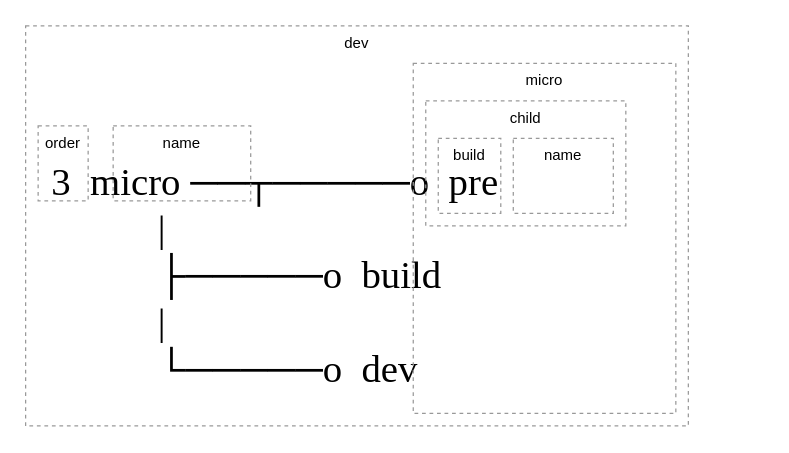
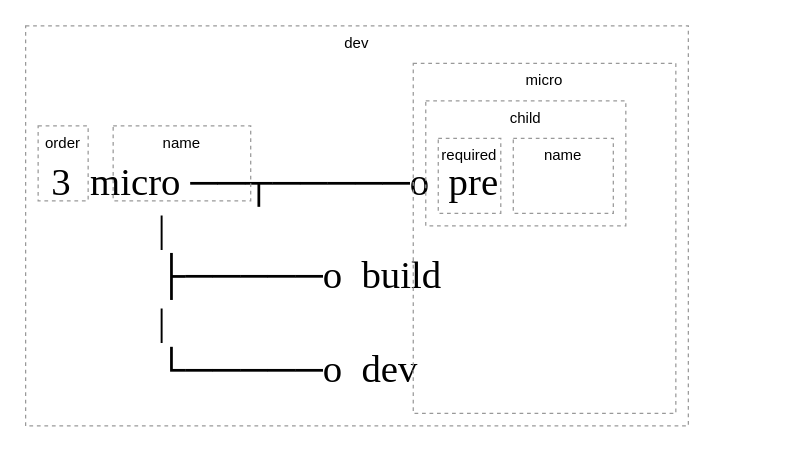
node "build": label "build" -> "required"
